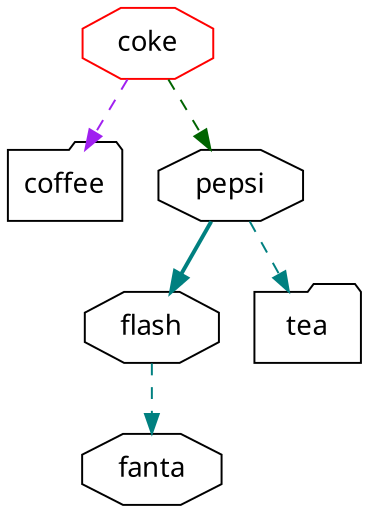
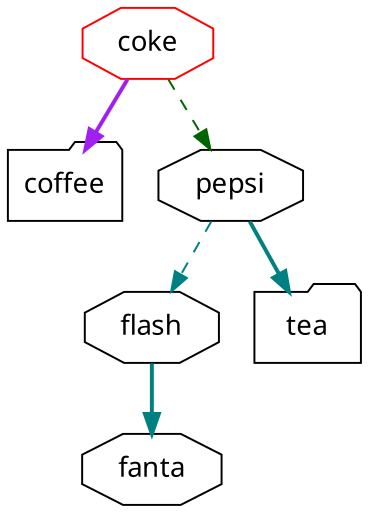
edge "coke" -> "coffee": style dashed -> bold
edge "pepsi" -> "flash": style bold -> dashed
edge "pepsi" -> "tea": style dashed -> bold
edge "flash" -> "fanta": style dashed -> bold
